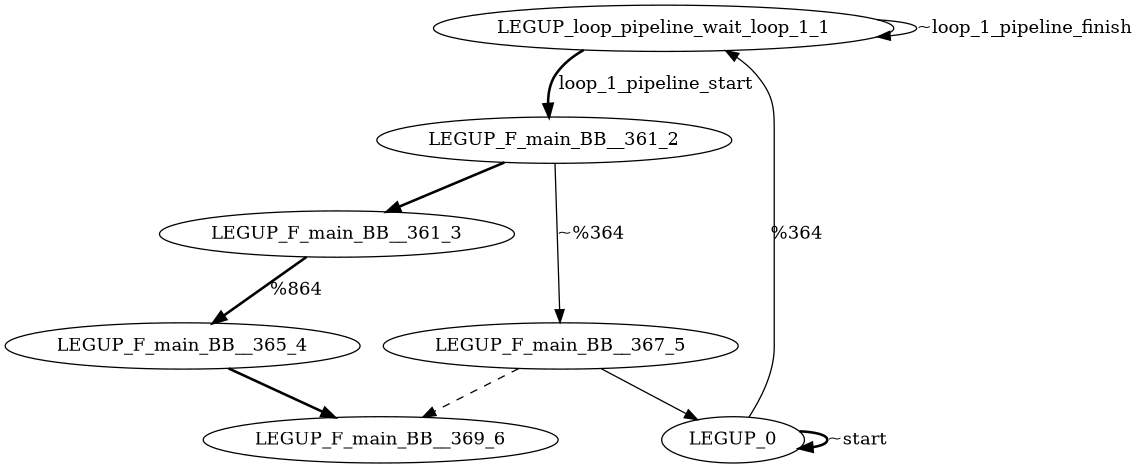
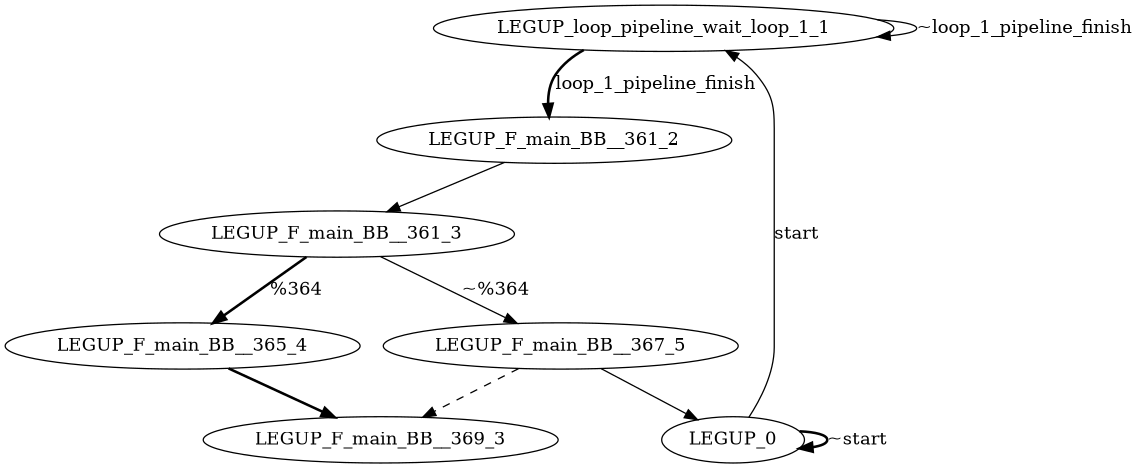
edge "LEGUP_loop_pipeline_wait_loop_1_1" -> "LEGUP_F_main_BB__361_2": label "loop_1_pipeline_start" -> "loop_1_pipeline_finish"
edge "LEGUP_F_main_BB__361_2" -> "LEGUP_F_main_BB__361_3": style bold -> solid
edge "LEGUP_0" -> "LEGUP_loop_pipeline_wait_loop_1_1": label "%364" -> "start"
edge "LEGUP_F_main_BB__361_2" -> "LEGUP_F_main_BB__367_5": now "LEGUP_F_main_BB__361_3" -> "LEGUP_F_main_BB__367_5"
edge "LEGUP_F_main_BB__361_3" -> "LEGUP_F_main_BB__365_4": label "%864" -> "%364"
node "LEGUP_F_main_BB__369_6": label "LEGUP_F_main_BB__369_6" -> "LEGUP_F_main_BB__369_3"
